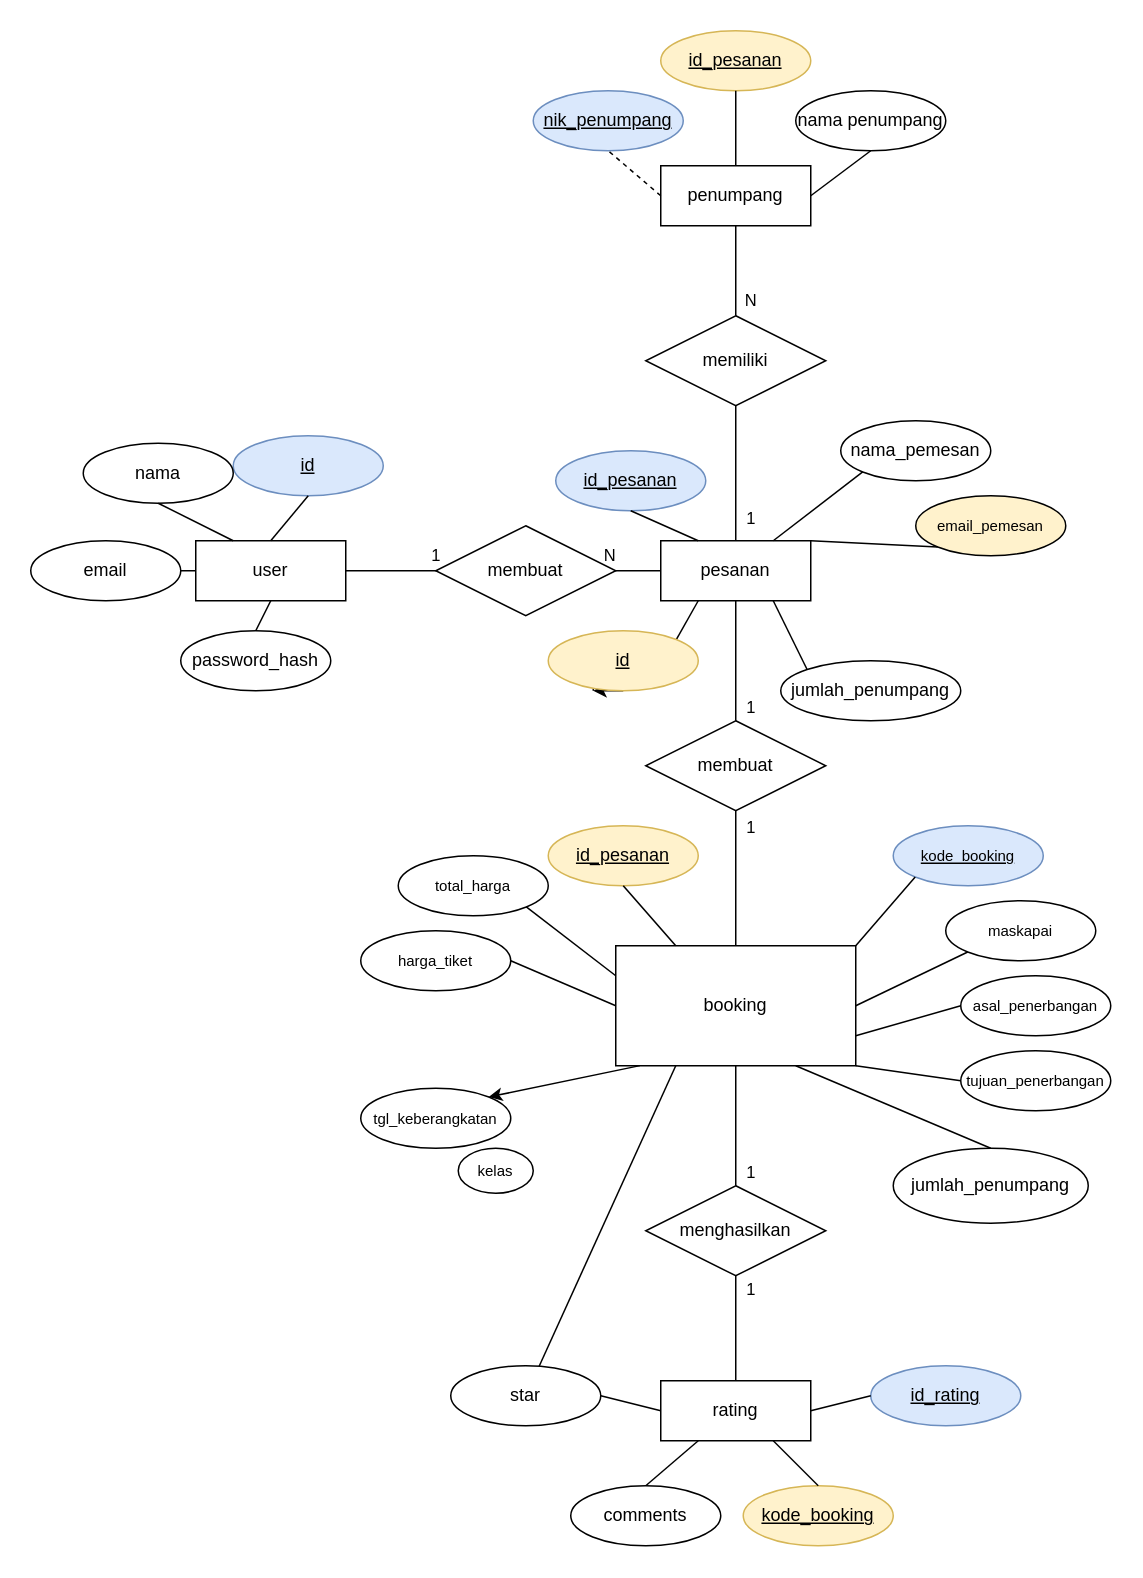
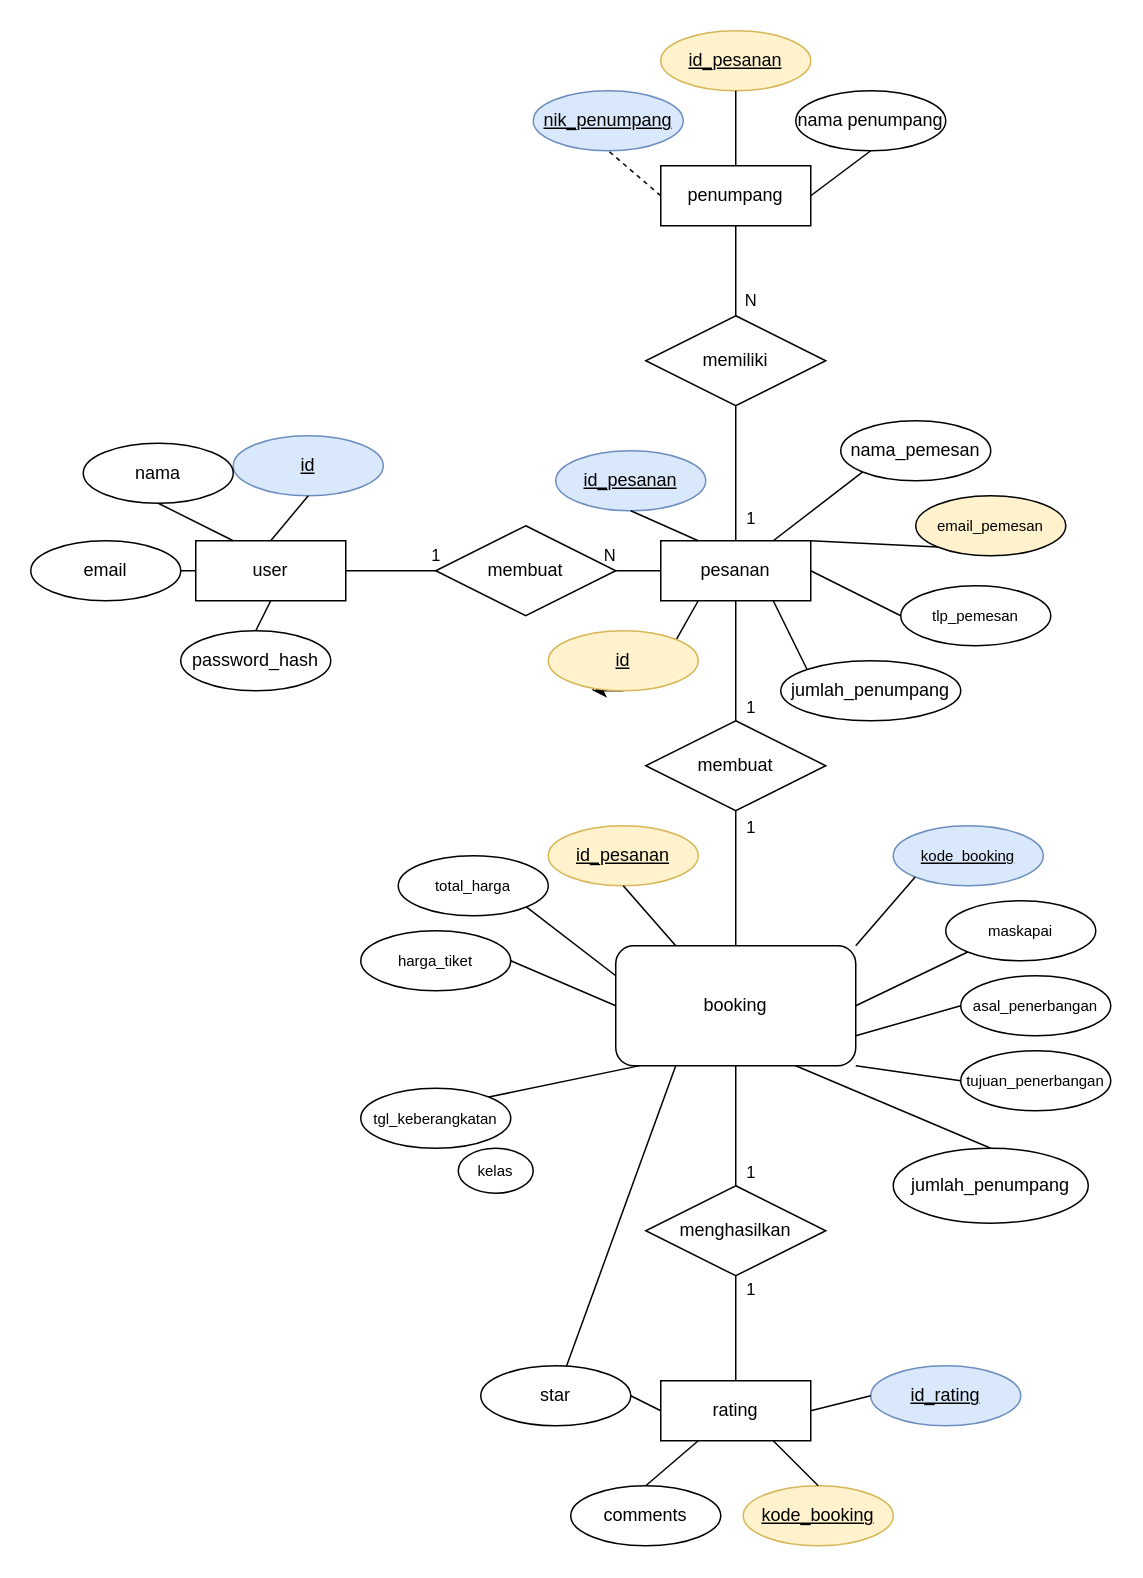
edge "pesanan" -- "tlp_pemesan": added
node "tlp_pemesan": added
node "booking": shape rectangle -> rounded rectangle
edge "booking" -> "tgl_keberangkatan": arrowhead classic -> none
node "star": moved (526, 1396) -> (556, 1396)
